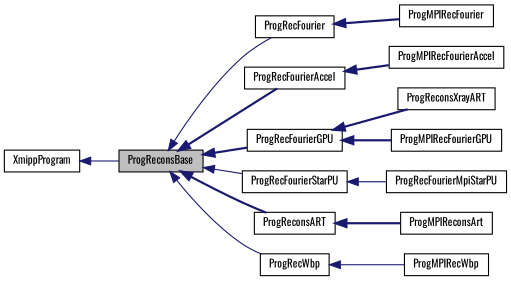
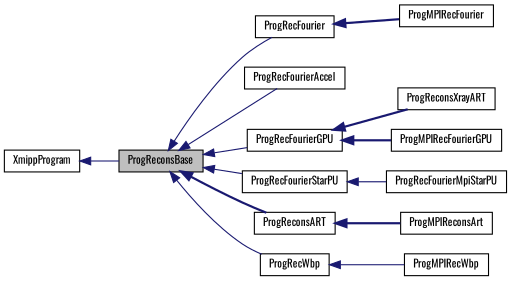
node "ProgMPIRecFourierAccel": removed
edge "ProgRecFourierAccel" -> "ProgReconsBase": style bold -> solid
edge "ProgRecFourierGPU" -> "ProgReconsBase": style bold -> solid
